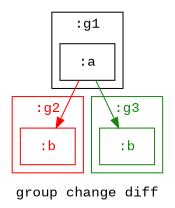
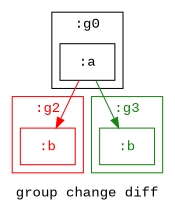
cluster ":g1": label ":g1" -> ":g0"
